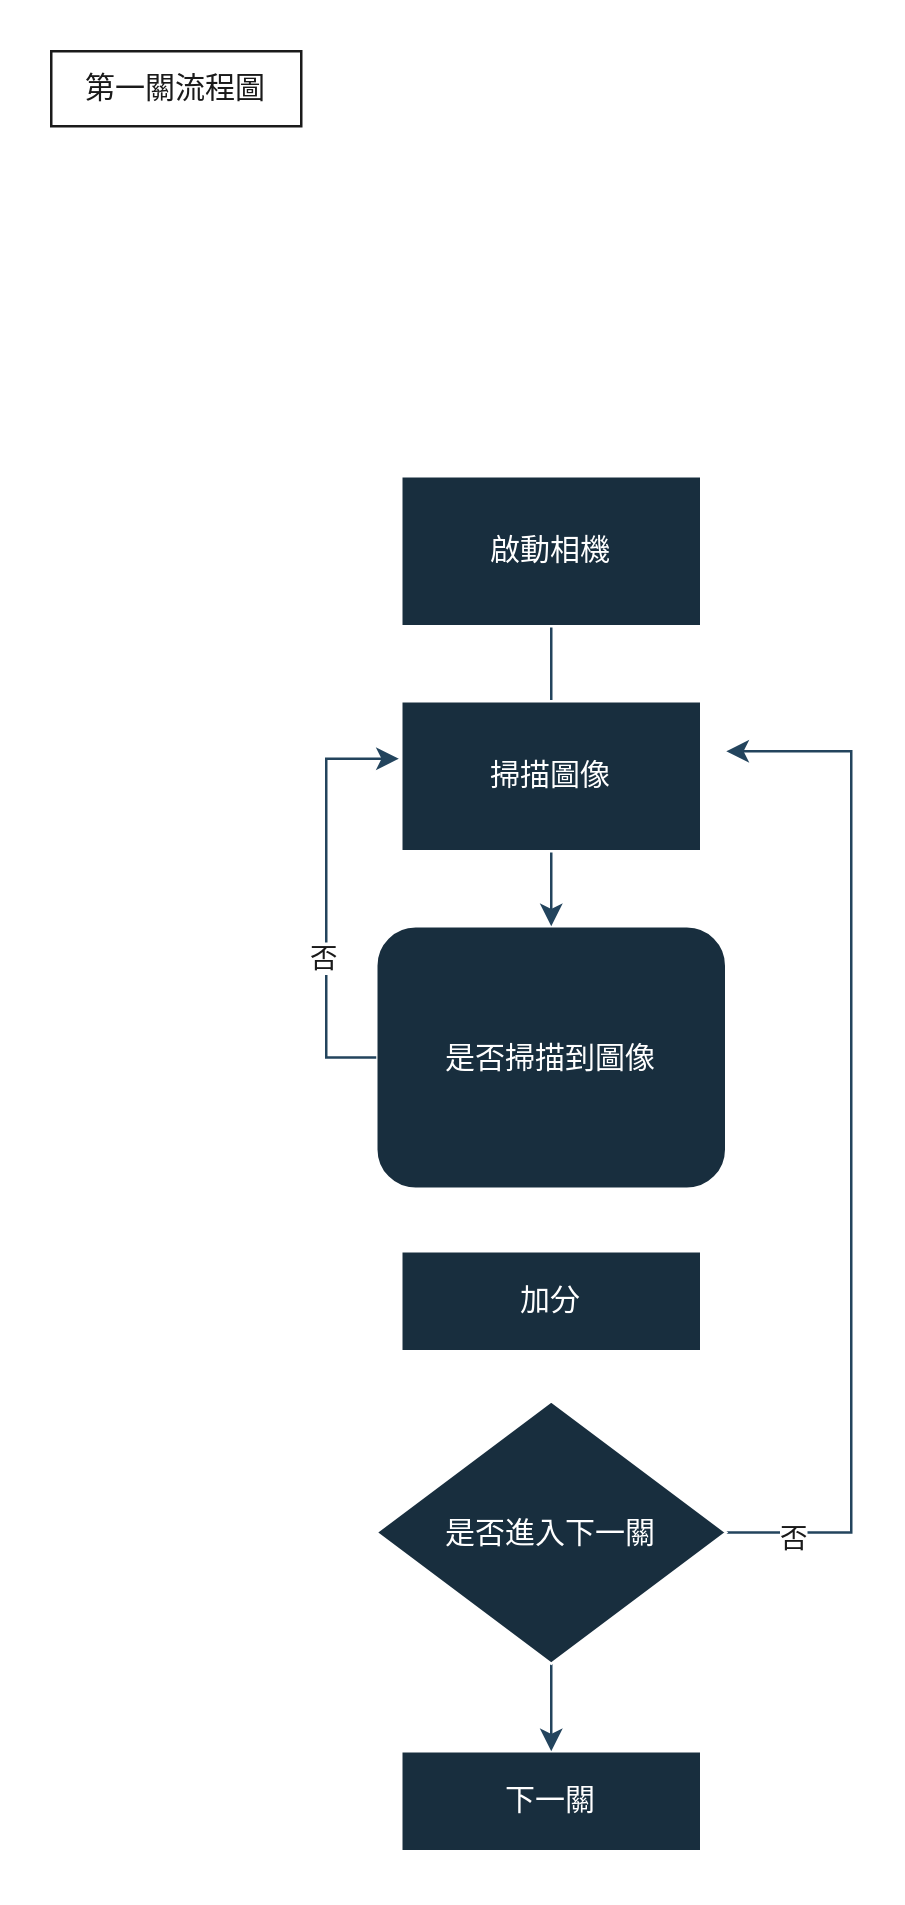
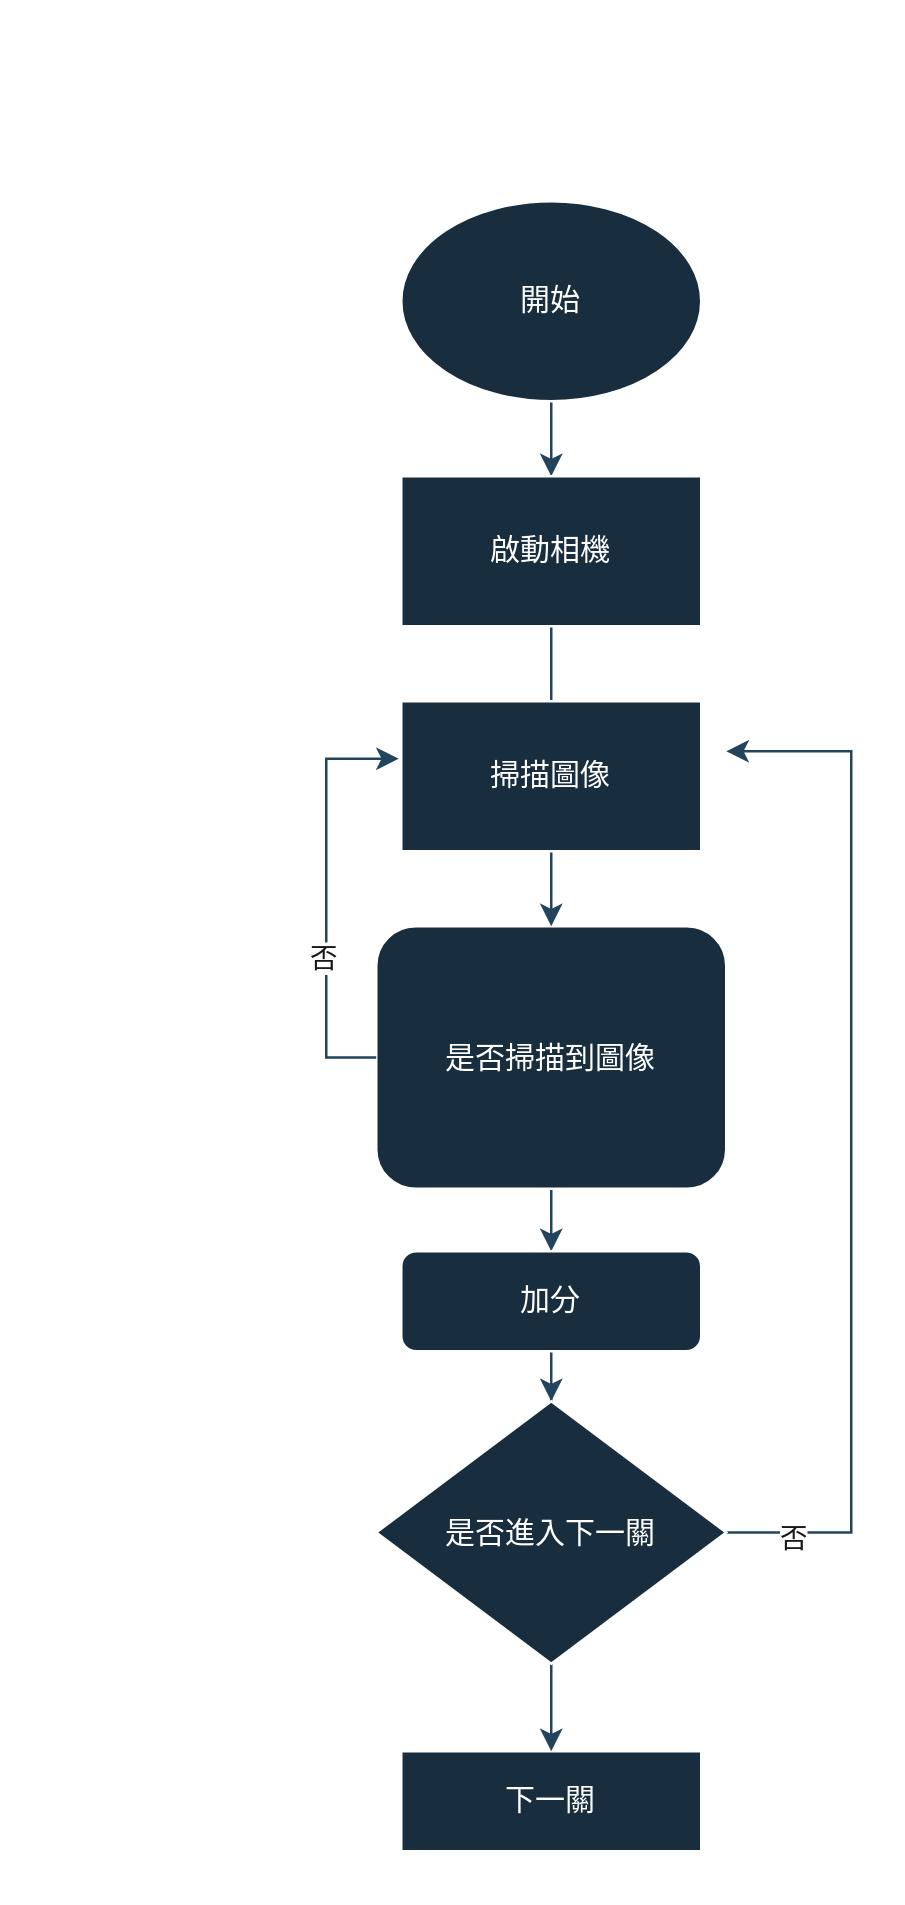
node "第一關流程圖": removed
node "開始": added
edge "開始" -> "啟動相機": added
edge "是否掃描到圖像" -> "加分": added
node "加分": shape rectangle -> rounded rectangle
edge "加分" -> "是否進入下一關": added
